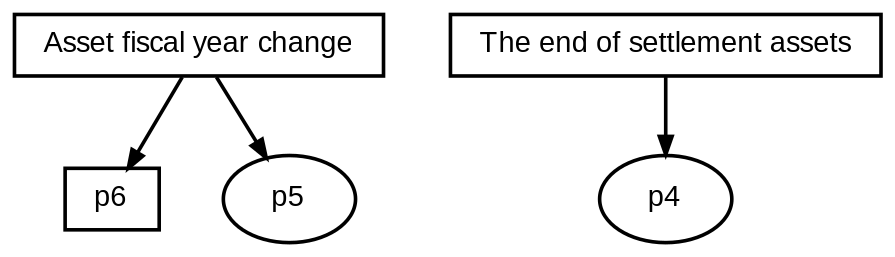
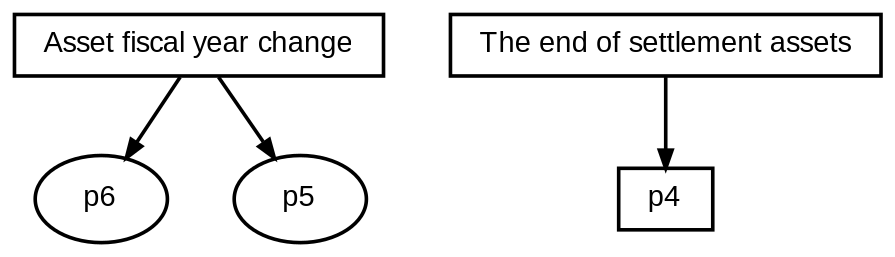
node "p6": shape box -> ellipse
node "p4": shape ellipse -> box
